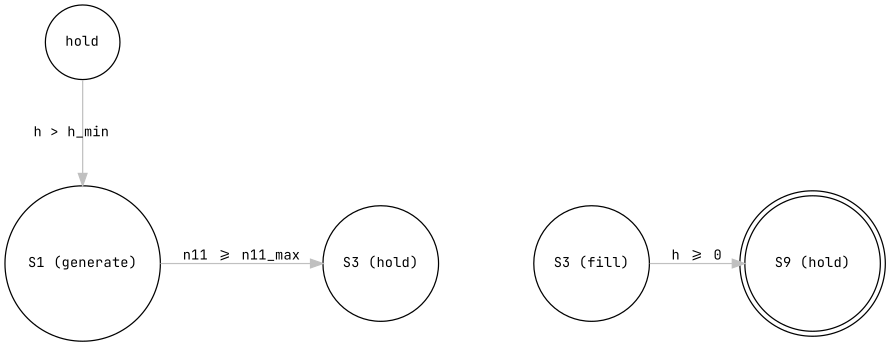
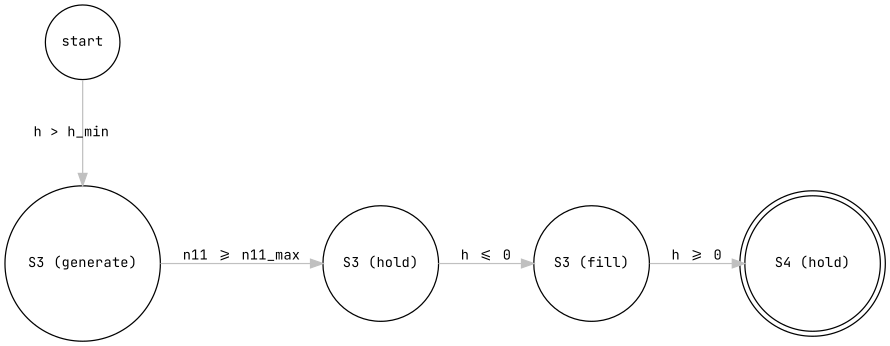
node "hold": label "hold" -> "start"
node "S1 (generate)": label "S1 (generate)" -> "S3 (generate)"
edge "S3 (hold)" -> "S3 (fill)": added, label "h <= 0"
node "S9 (hold)": label "S9 (hold)" -> "S4 (hold)"
